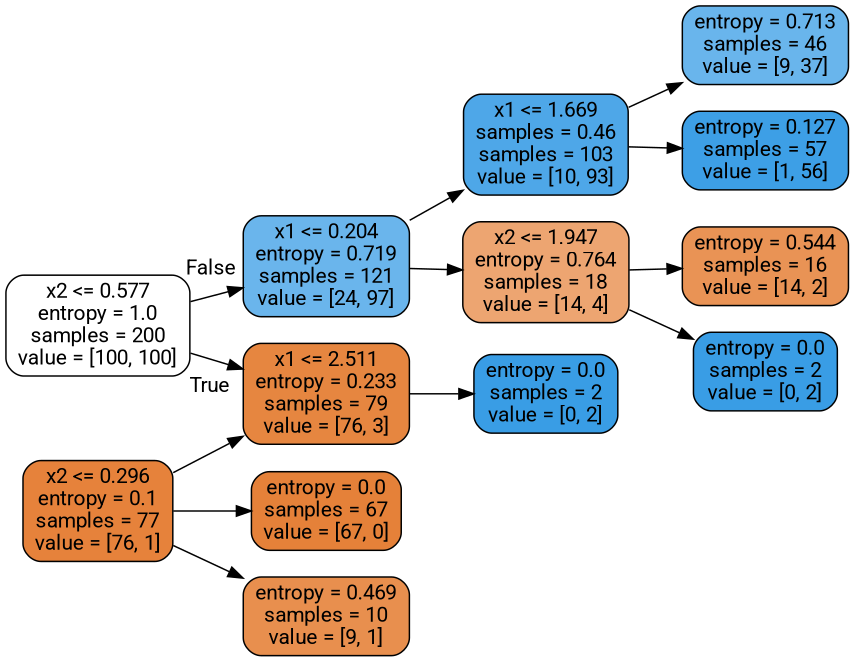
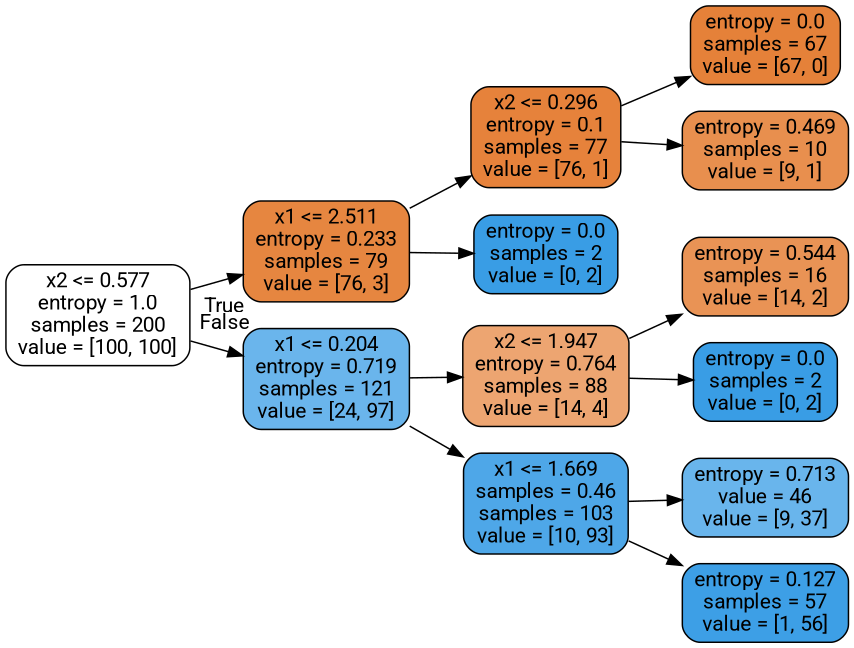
node "entropy = 0.713 samples = 46 value = [9, 37]": label "entropy = 0.713 samples = 46 value = [9, 37]" -> "entropy = 0.713 value = 46 value = [9, 37]"
node "x2 <= 1.947 entropy = 0.764 samples = 18 value = [14, 4]": label "x2 <= 1.947 entropy = 0.764 samples = 18 value = [14, 4]" -> "x2 <= 1.947 entropy = 0.764 samples = 88 value = [14, 4]"
edge "x2 <= 0.296 entropy = 0.1 samples = 77 value = [76, 1]" -> "x1 <= 2.511 entropy = 0.233 samples = 79 value = [76, 3]": reversed
